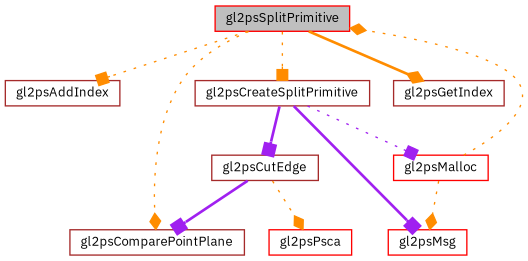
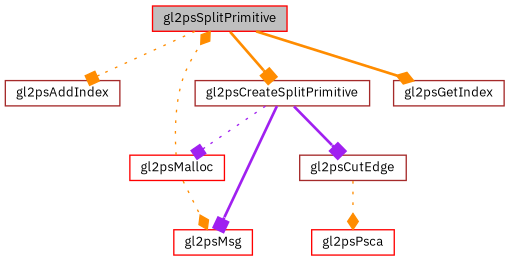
edge "gl2psSplitPrimitive" -> "gl2psCreateSplitPrimitive": style dotted -> bold
node "gl2psComparePointPlane": removed
